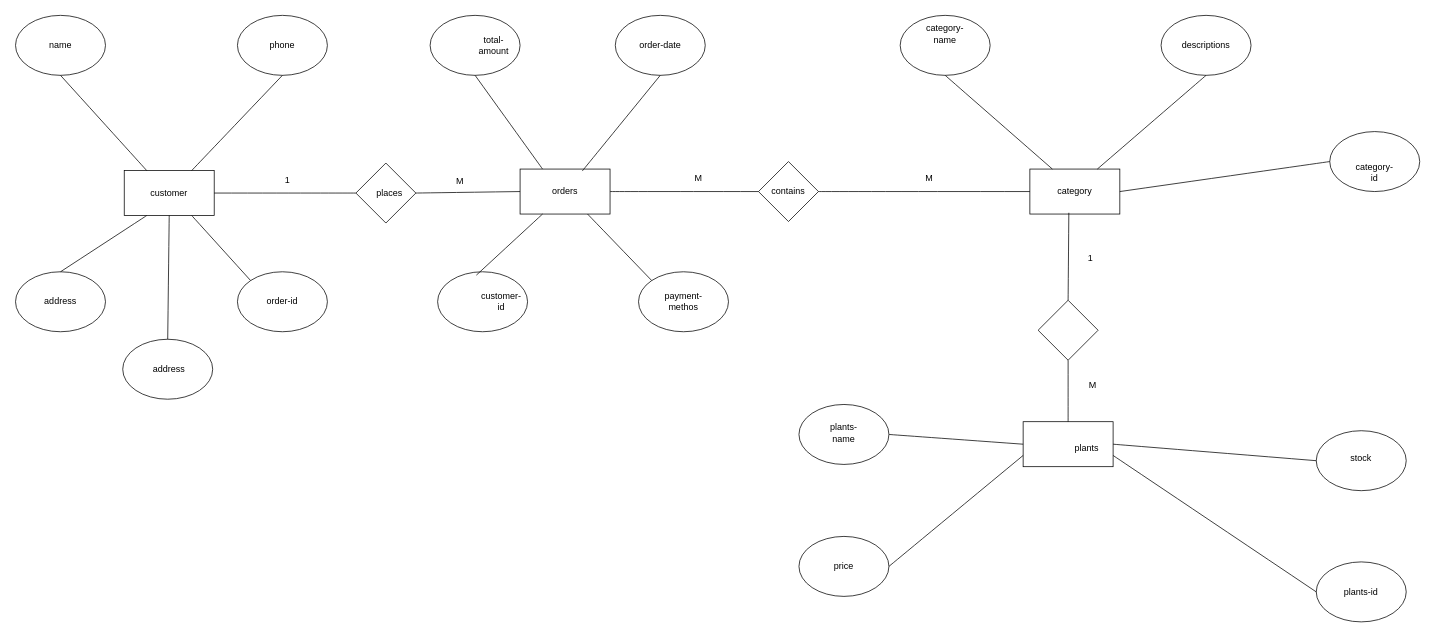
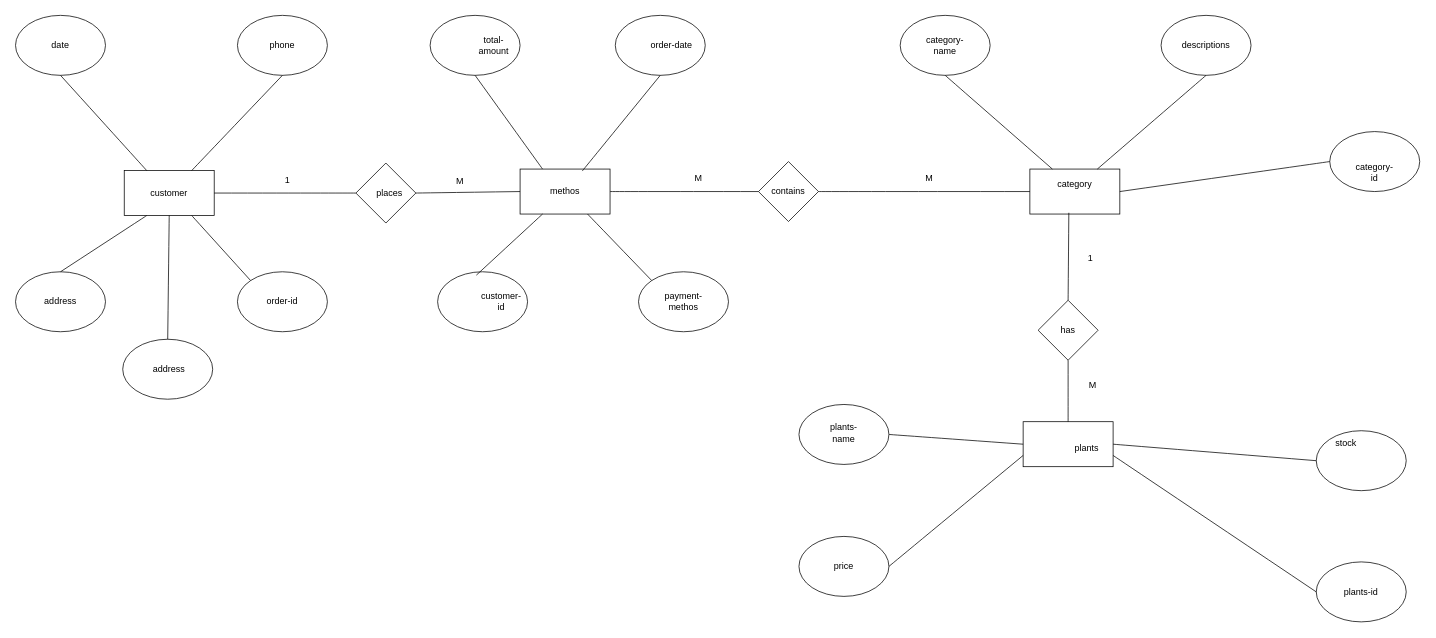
node "category-name": moved (945, 34) -> (945, 45)
node "name": label "name" -> "date"
node "order-date": moved (660, 45) -> (672, 45)
node "orders": label "orders" -> "methos"
node "category": moved (1075, 192) -> (1075, 184)
node "has": added
node "stock": moved (1362, 459) -> (1347, 444)
